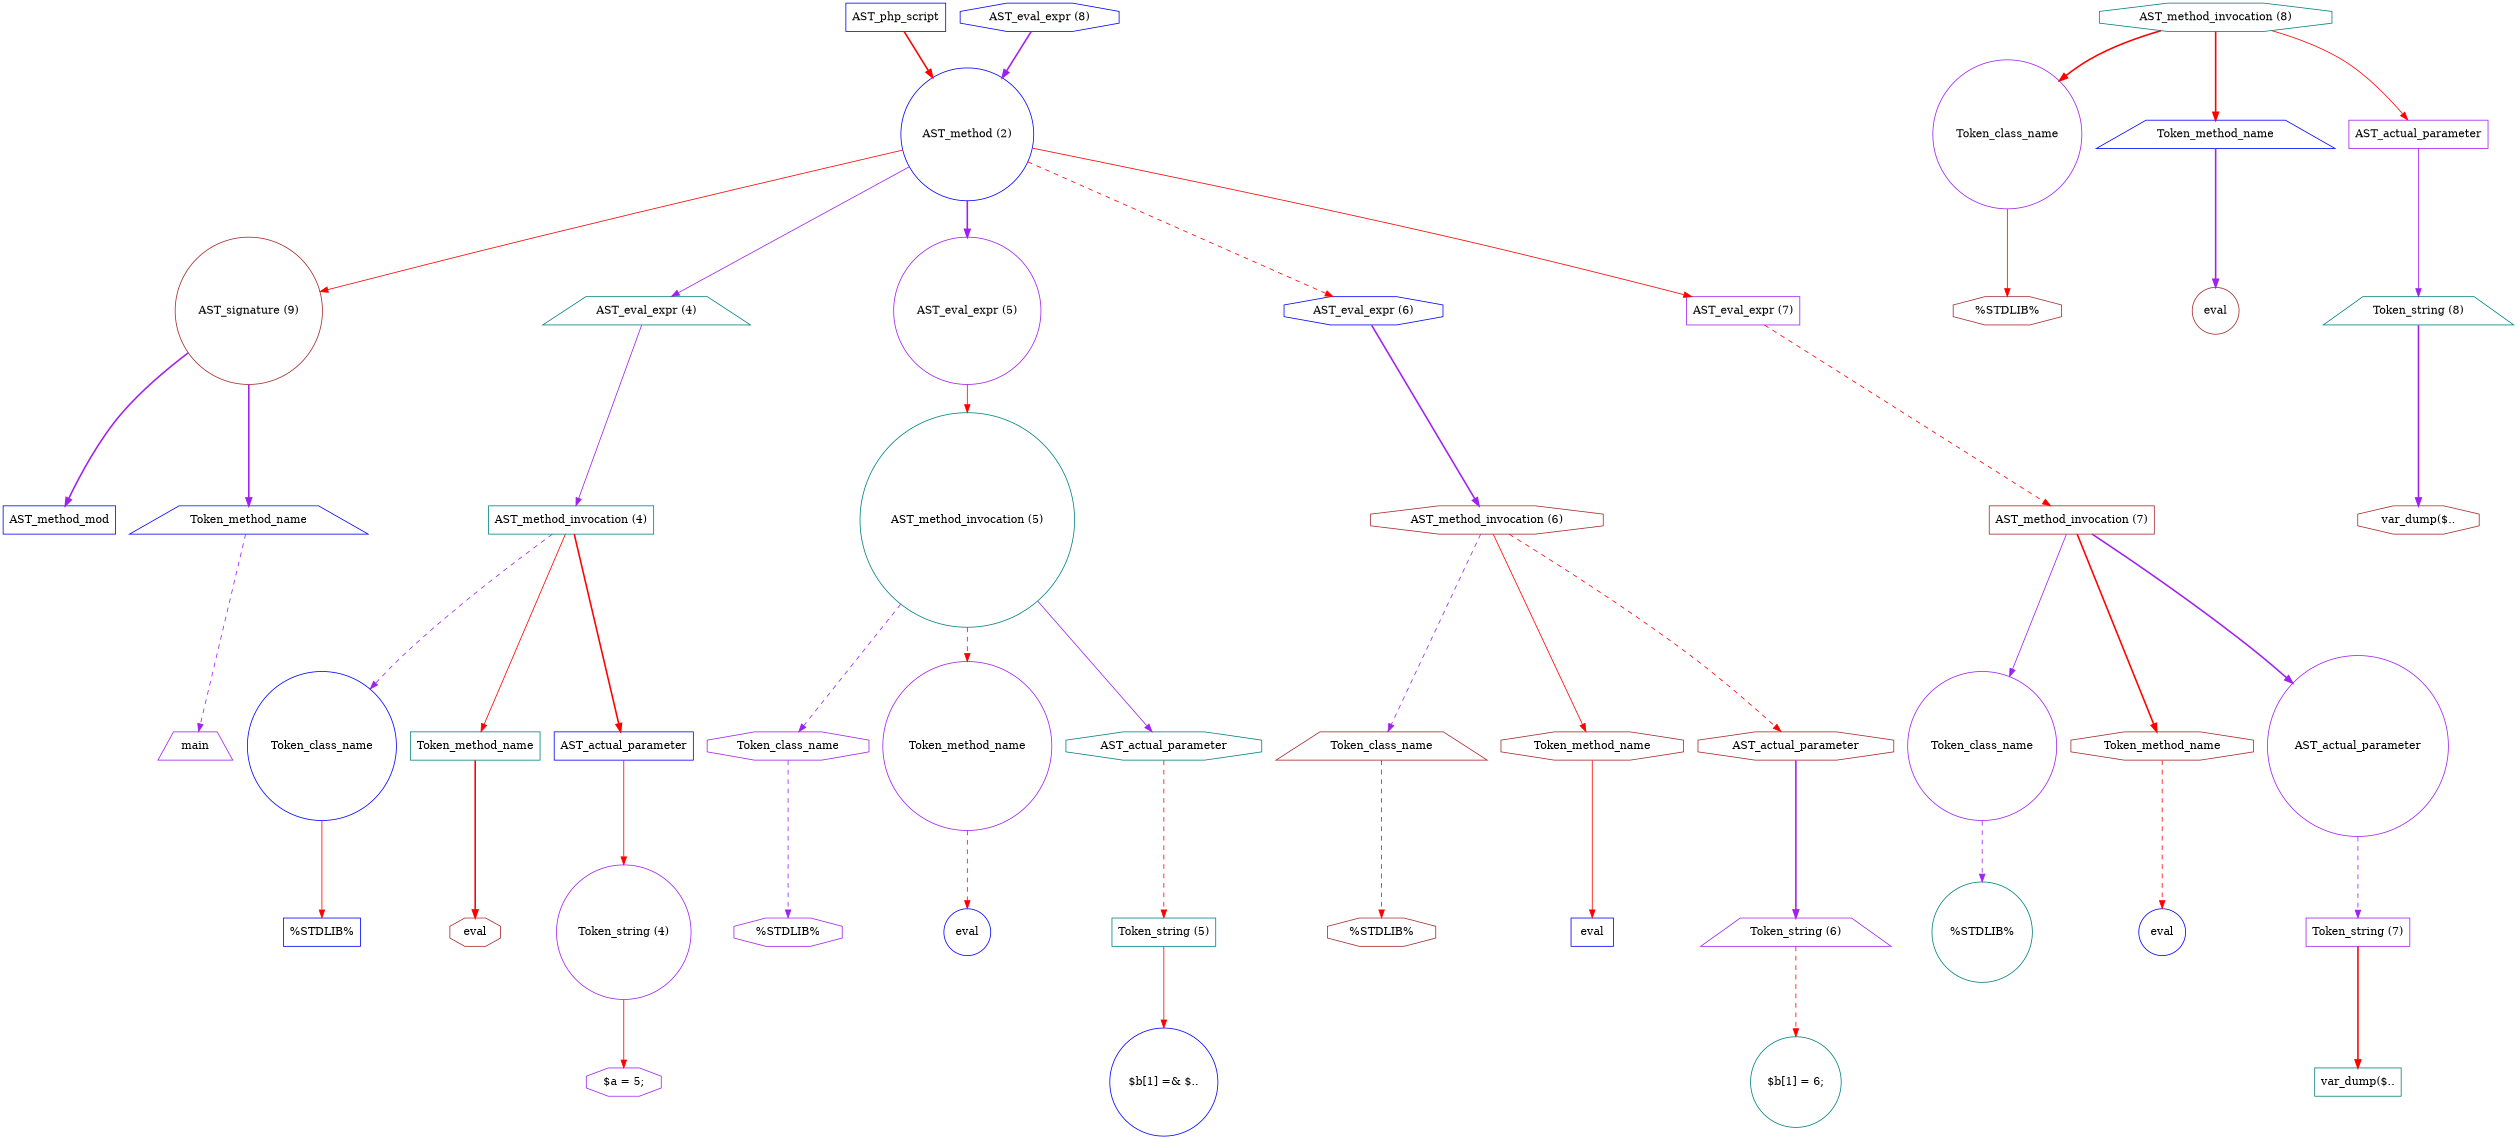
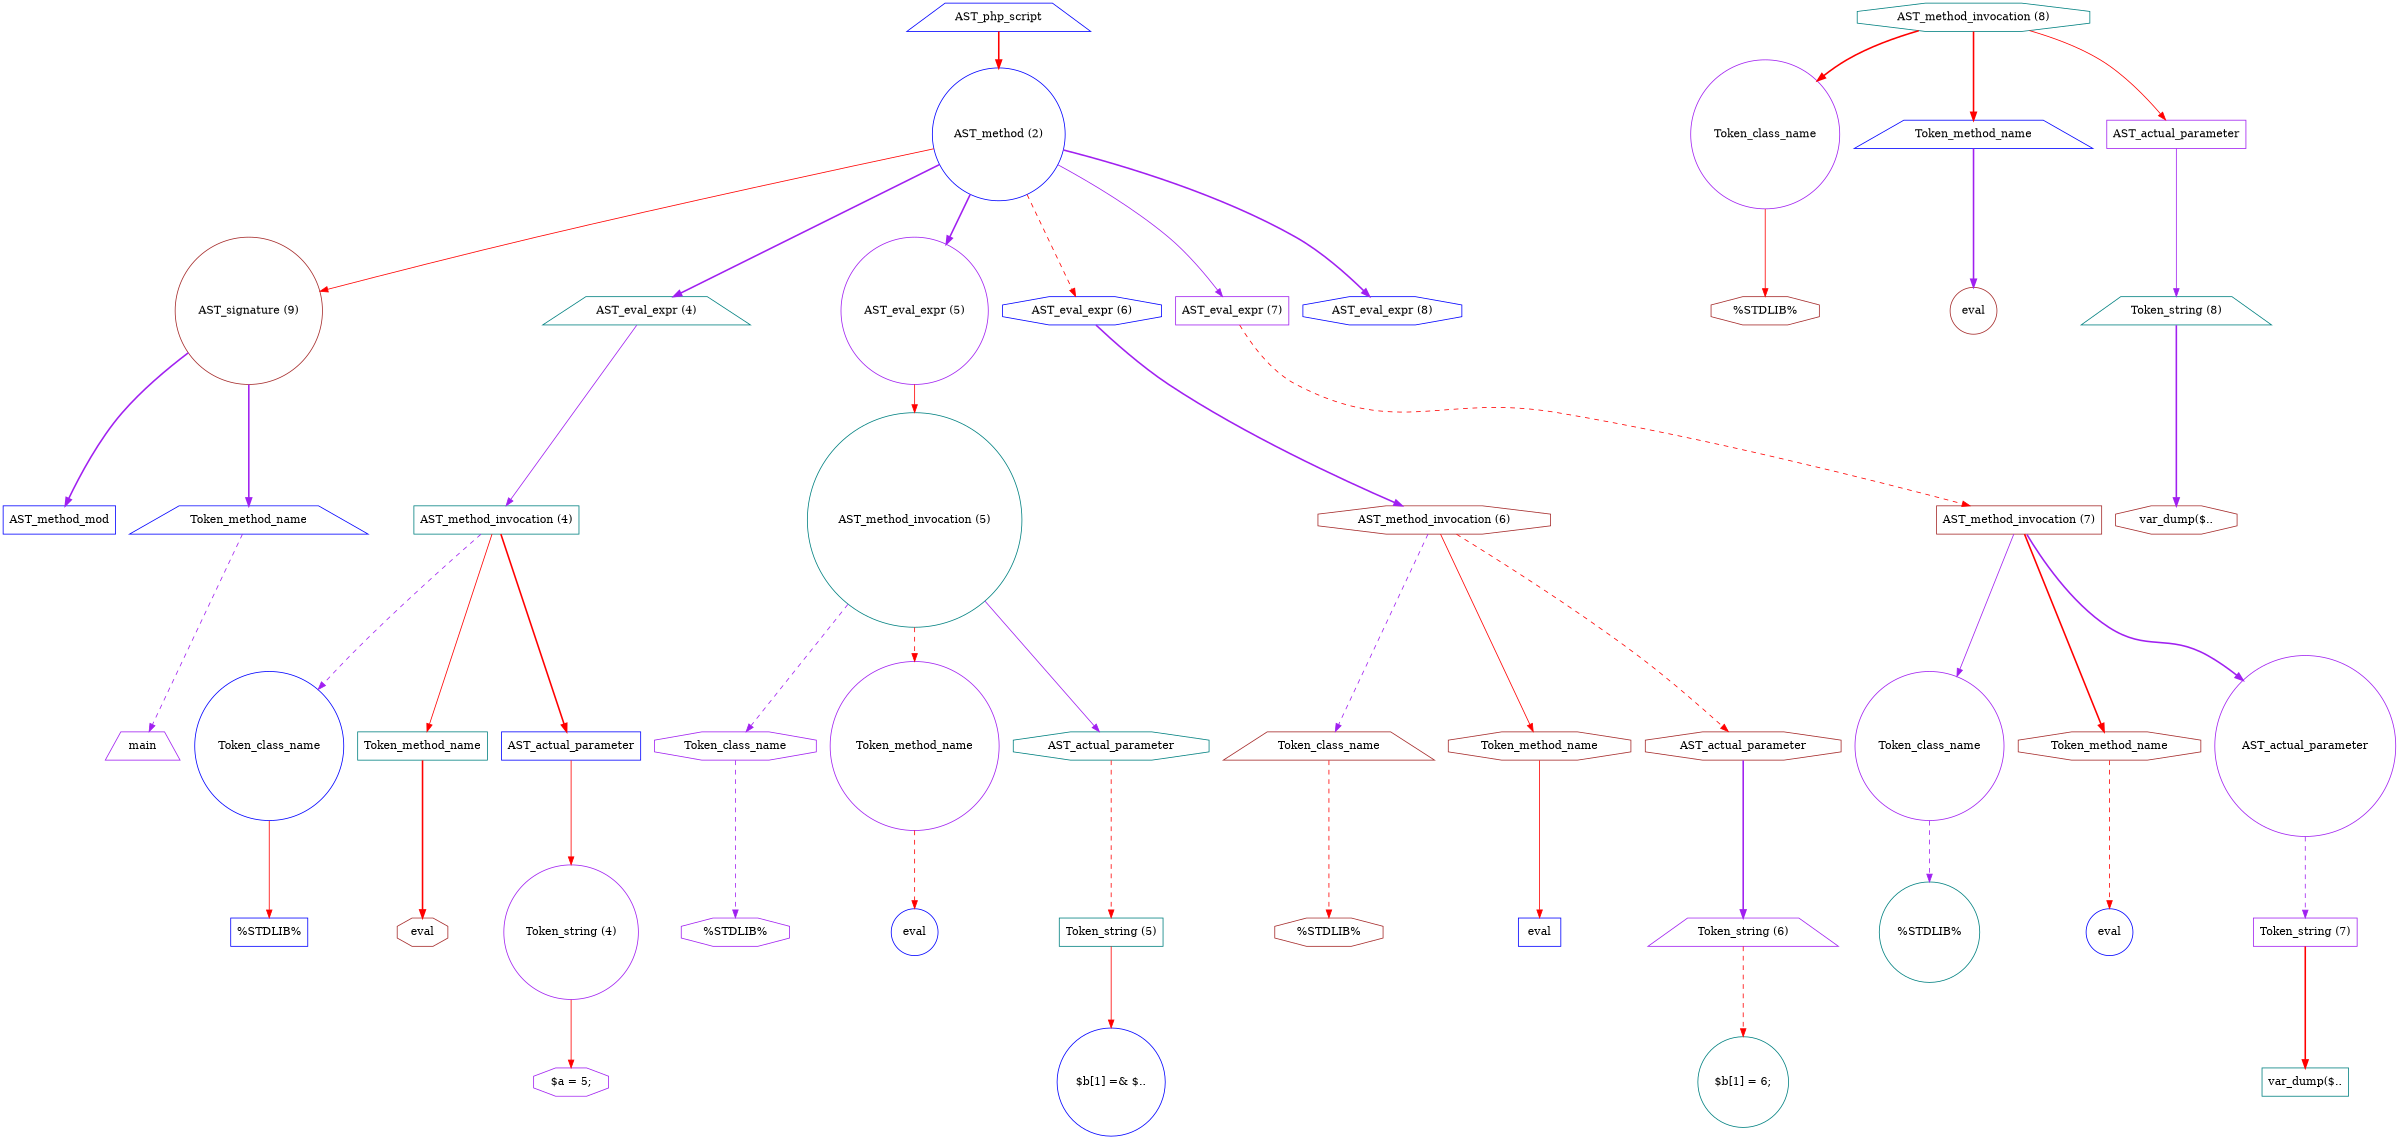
node "AST_php_script": shape box -> trapezium
edge "AST_eval_expr (8)" -> "AST_method (2)": reversed
edge "AST_method (2)" -> "AST_eval_expr (7)": color red -> purple
edge "AST_method (2)" -> "AST_eval_expr (4)": style solid -> bold
